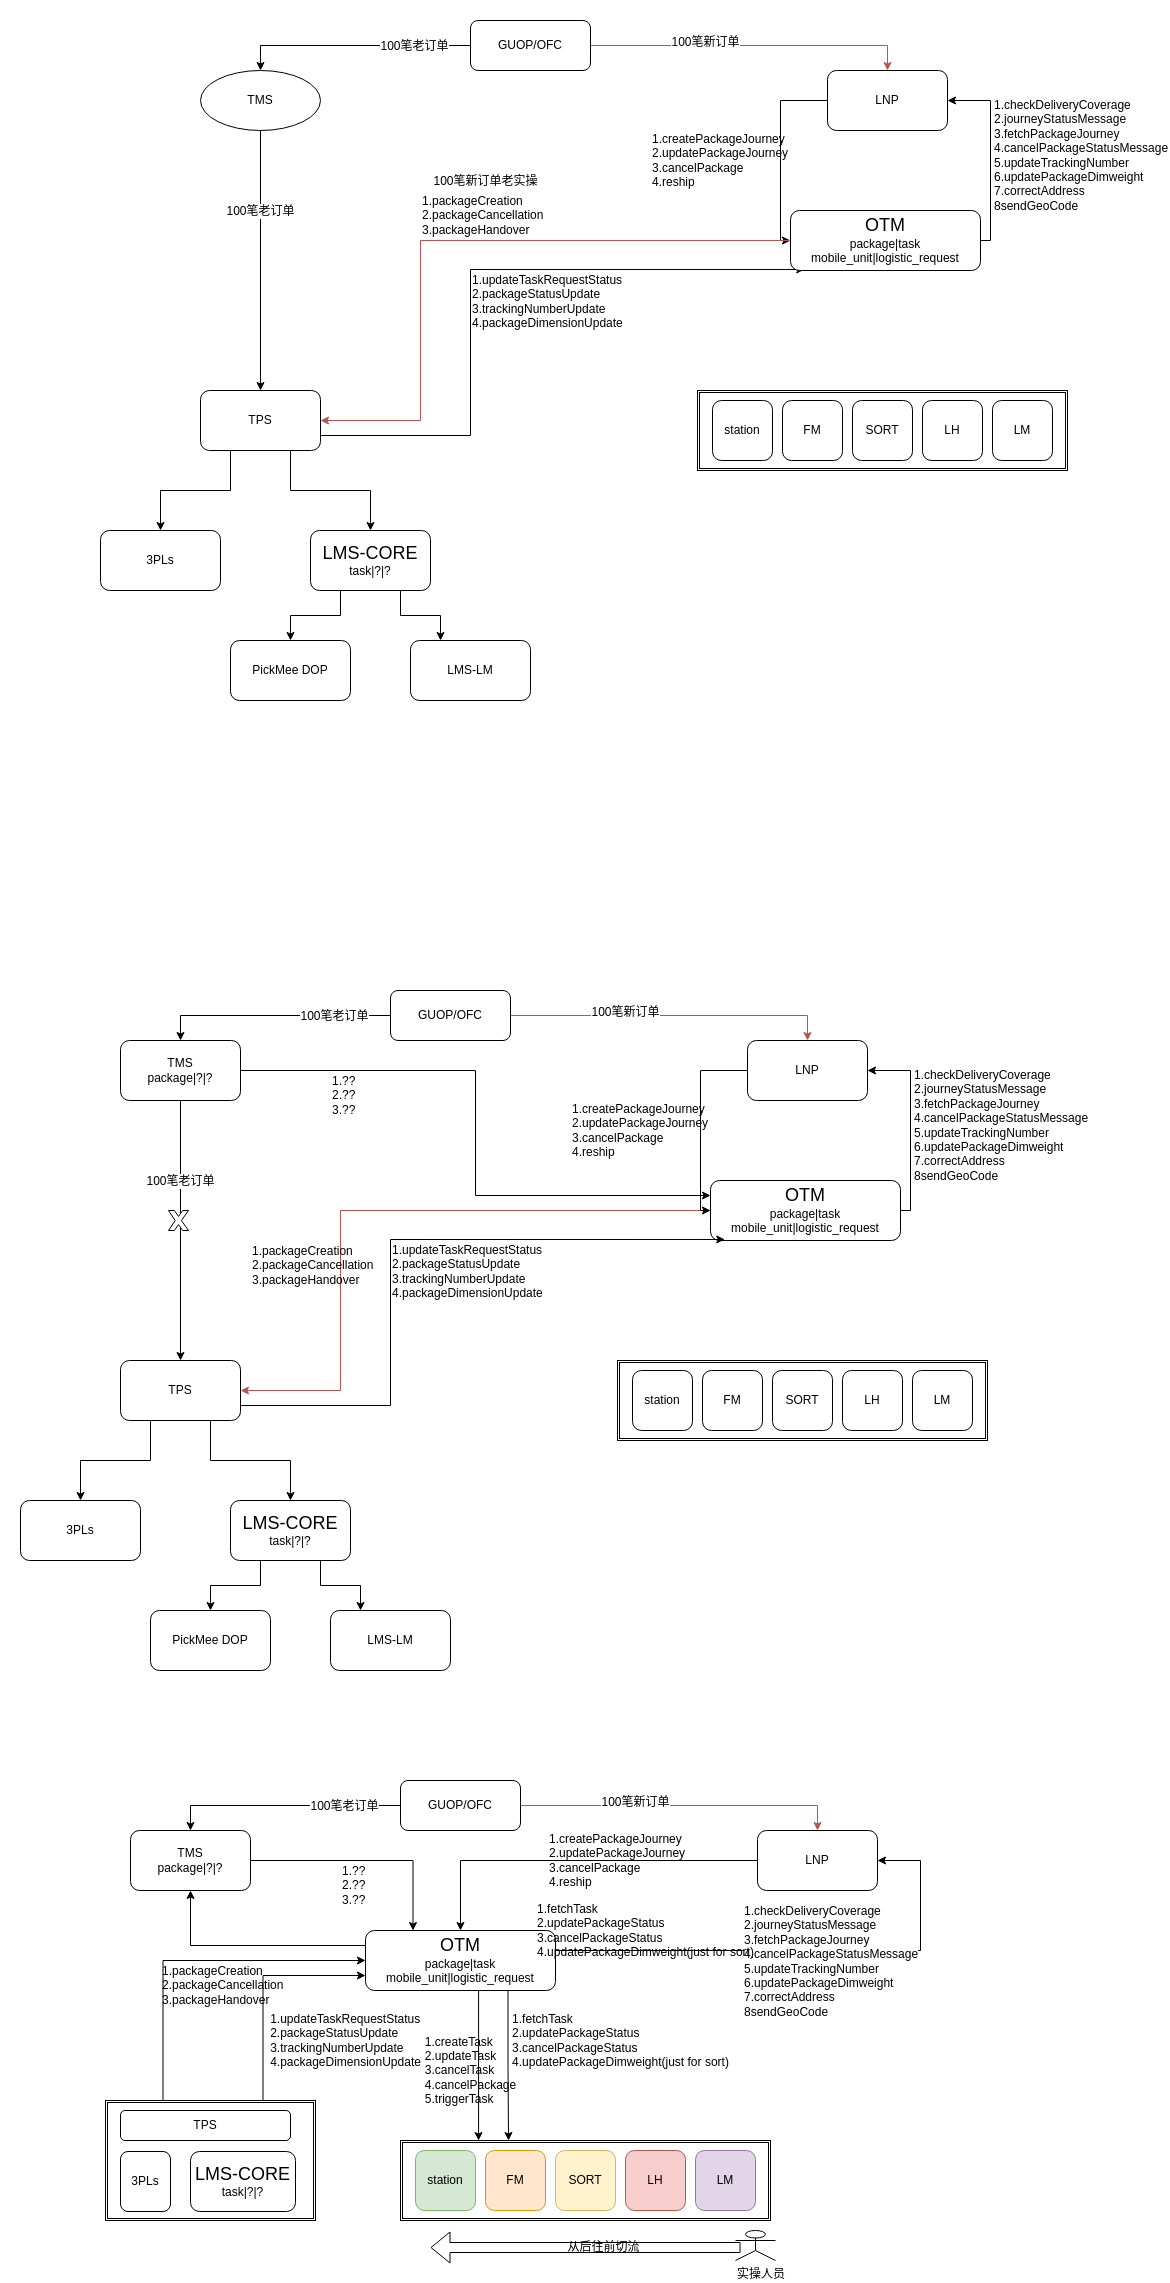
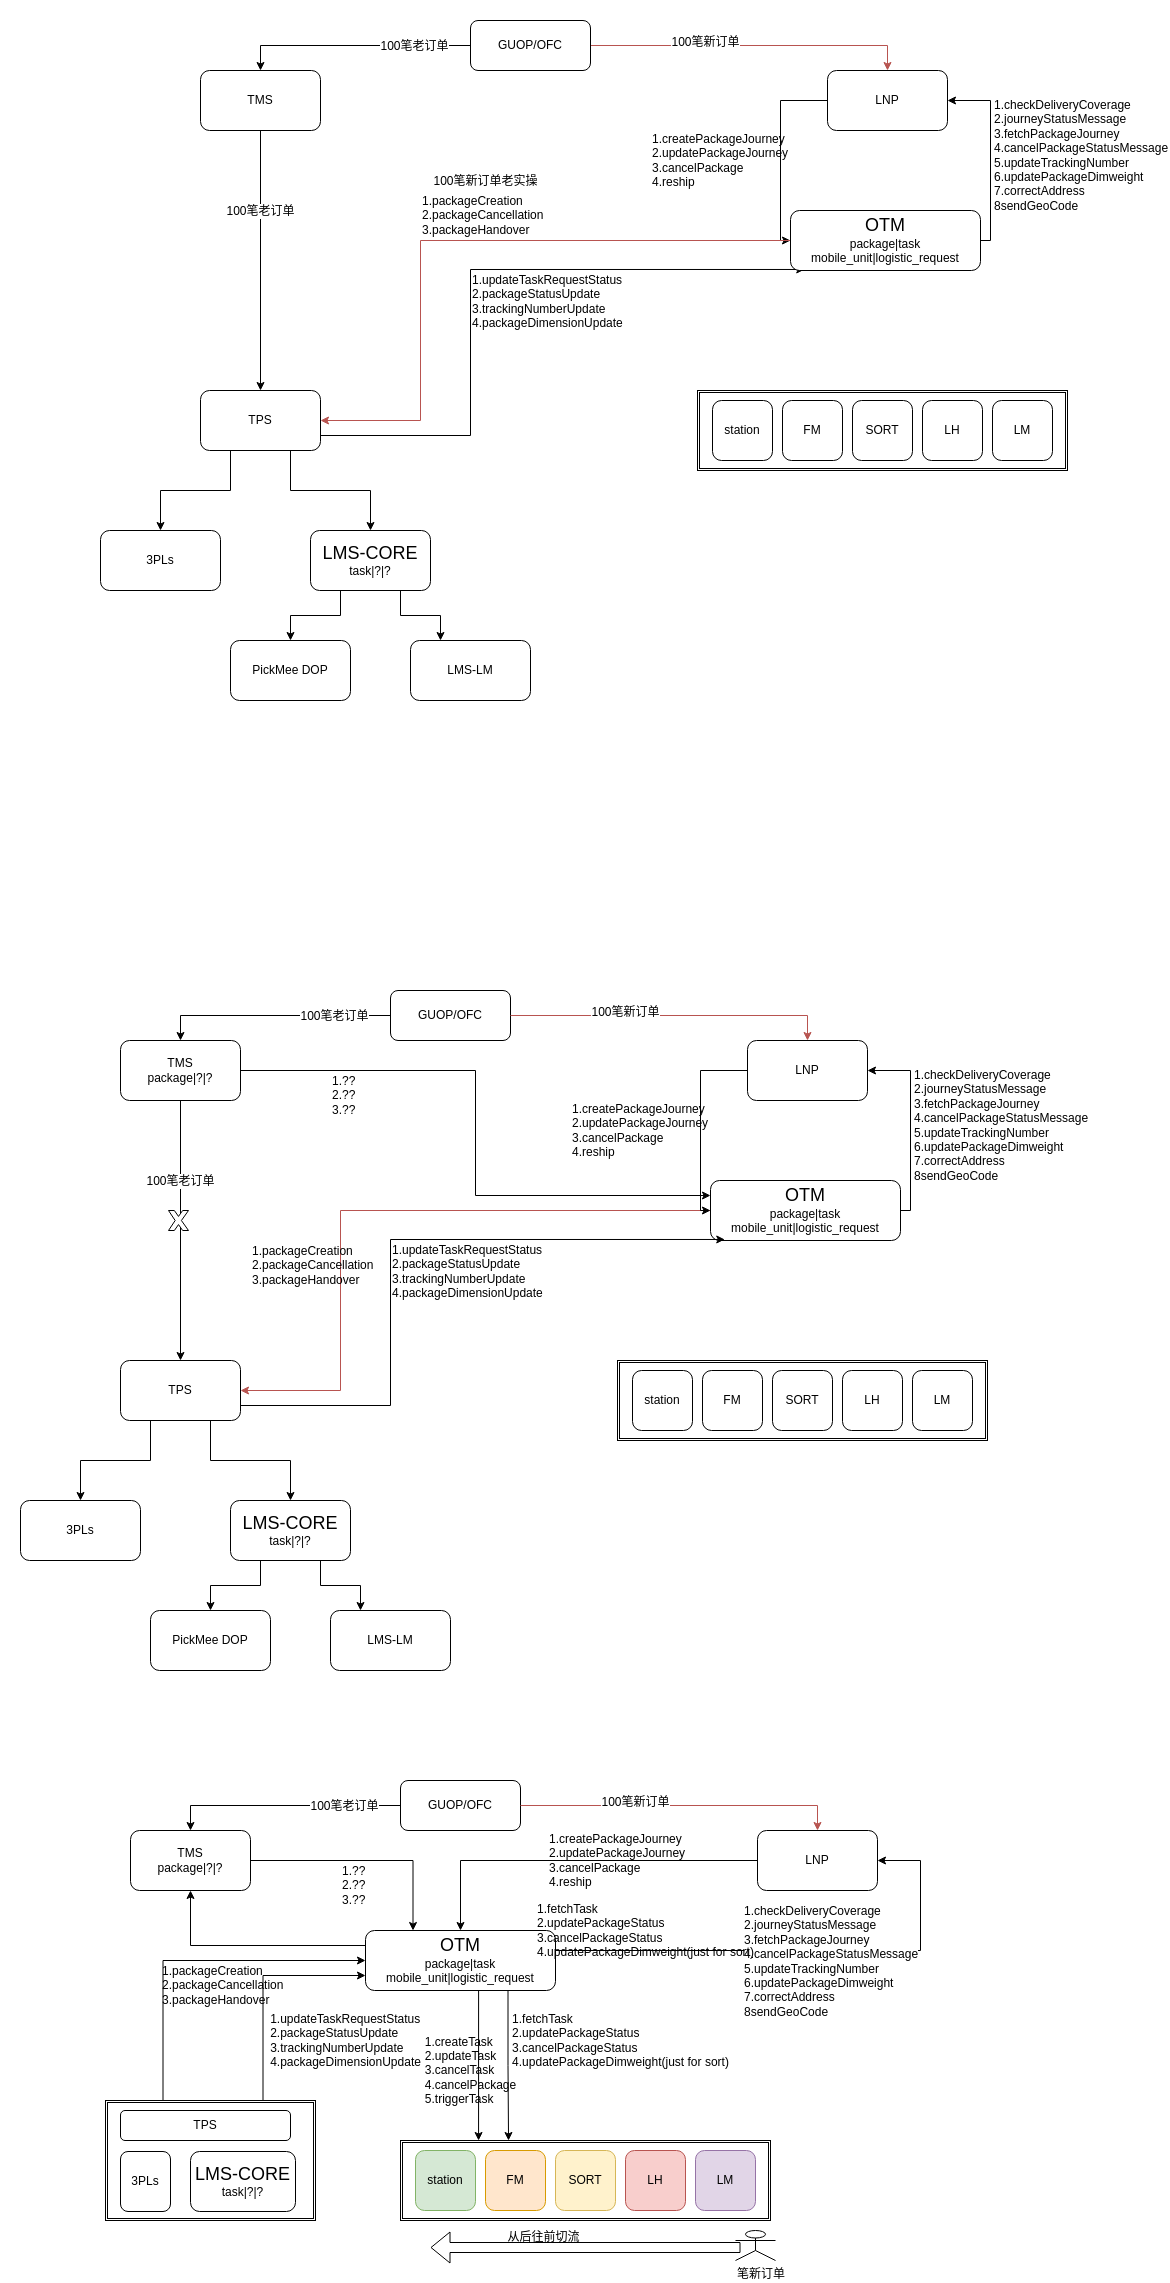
node "TMS": shape ellipse -> rounded rectangle
node "从后往前切流": moved (604, 2248) -> (544, 2238)
node "实操人员": label "实操人员" -> "笔新订单"
